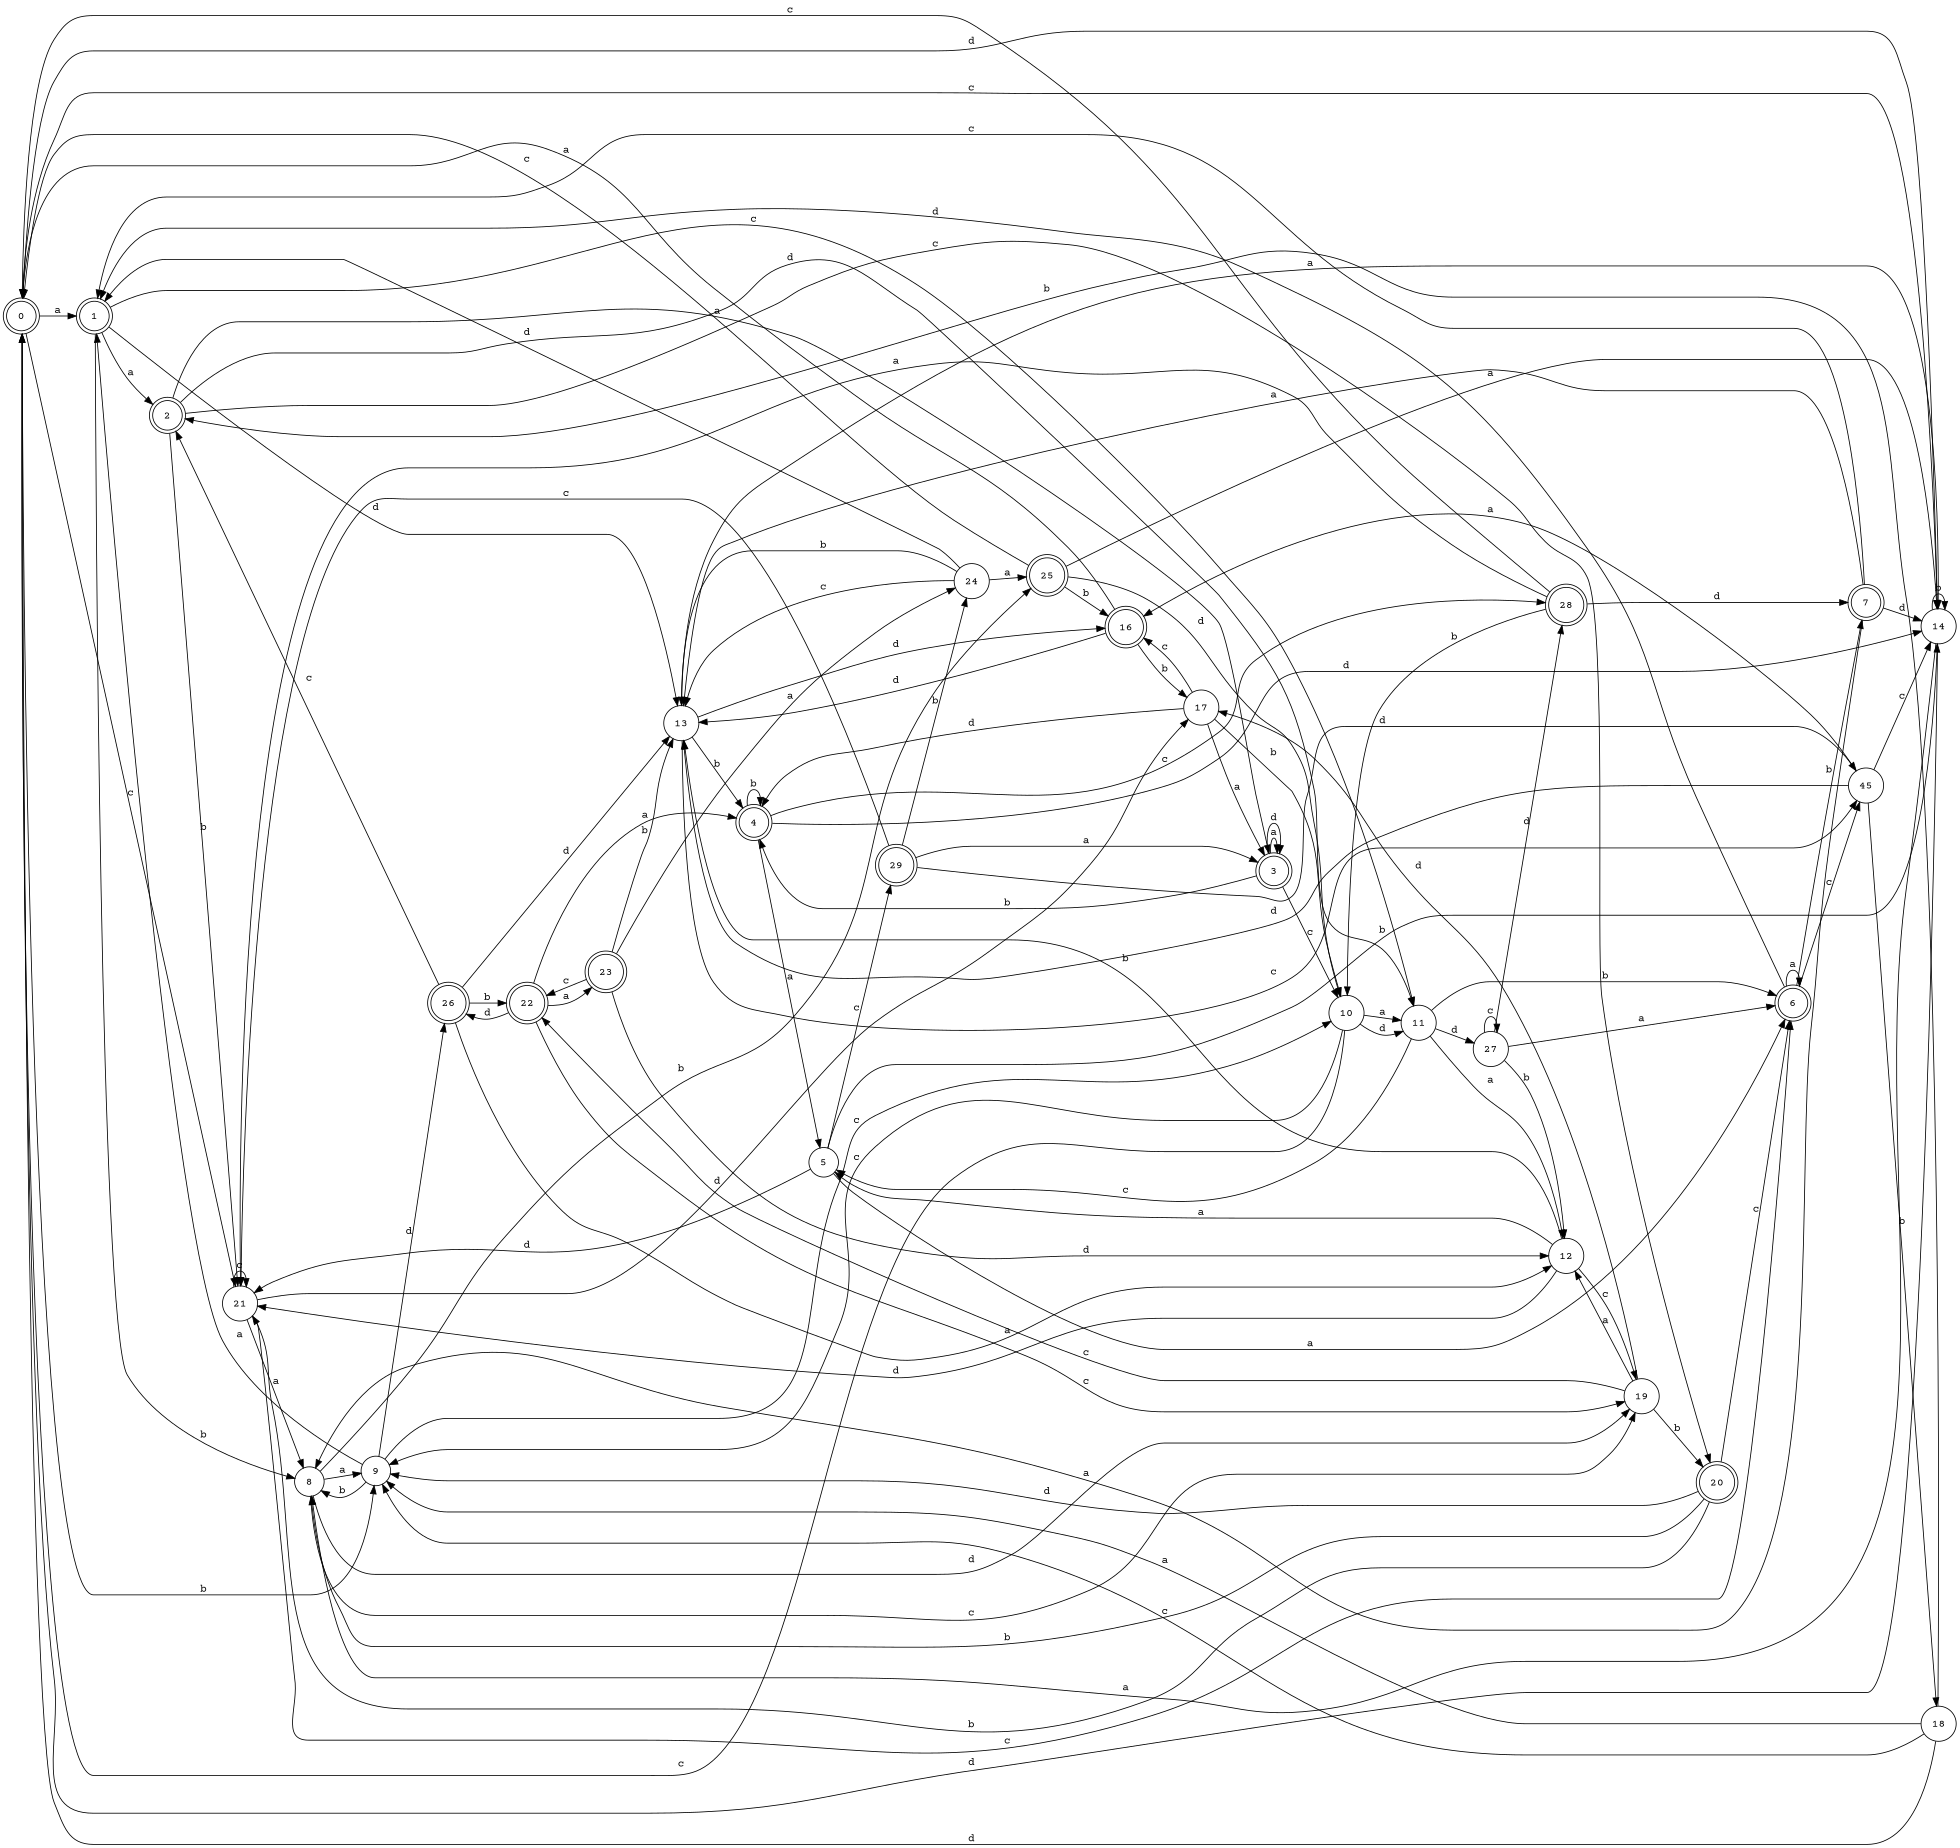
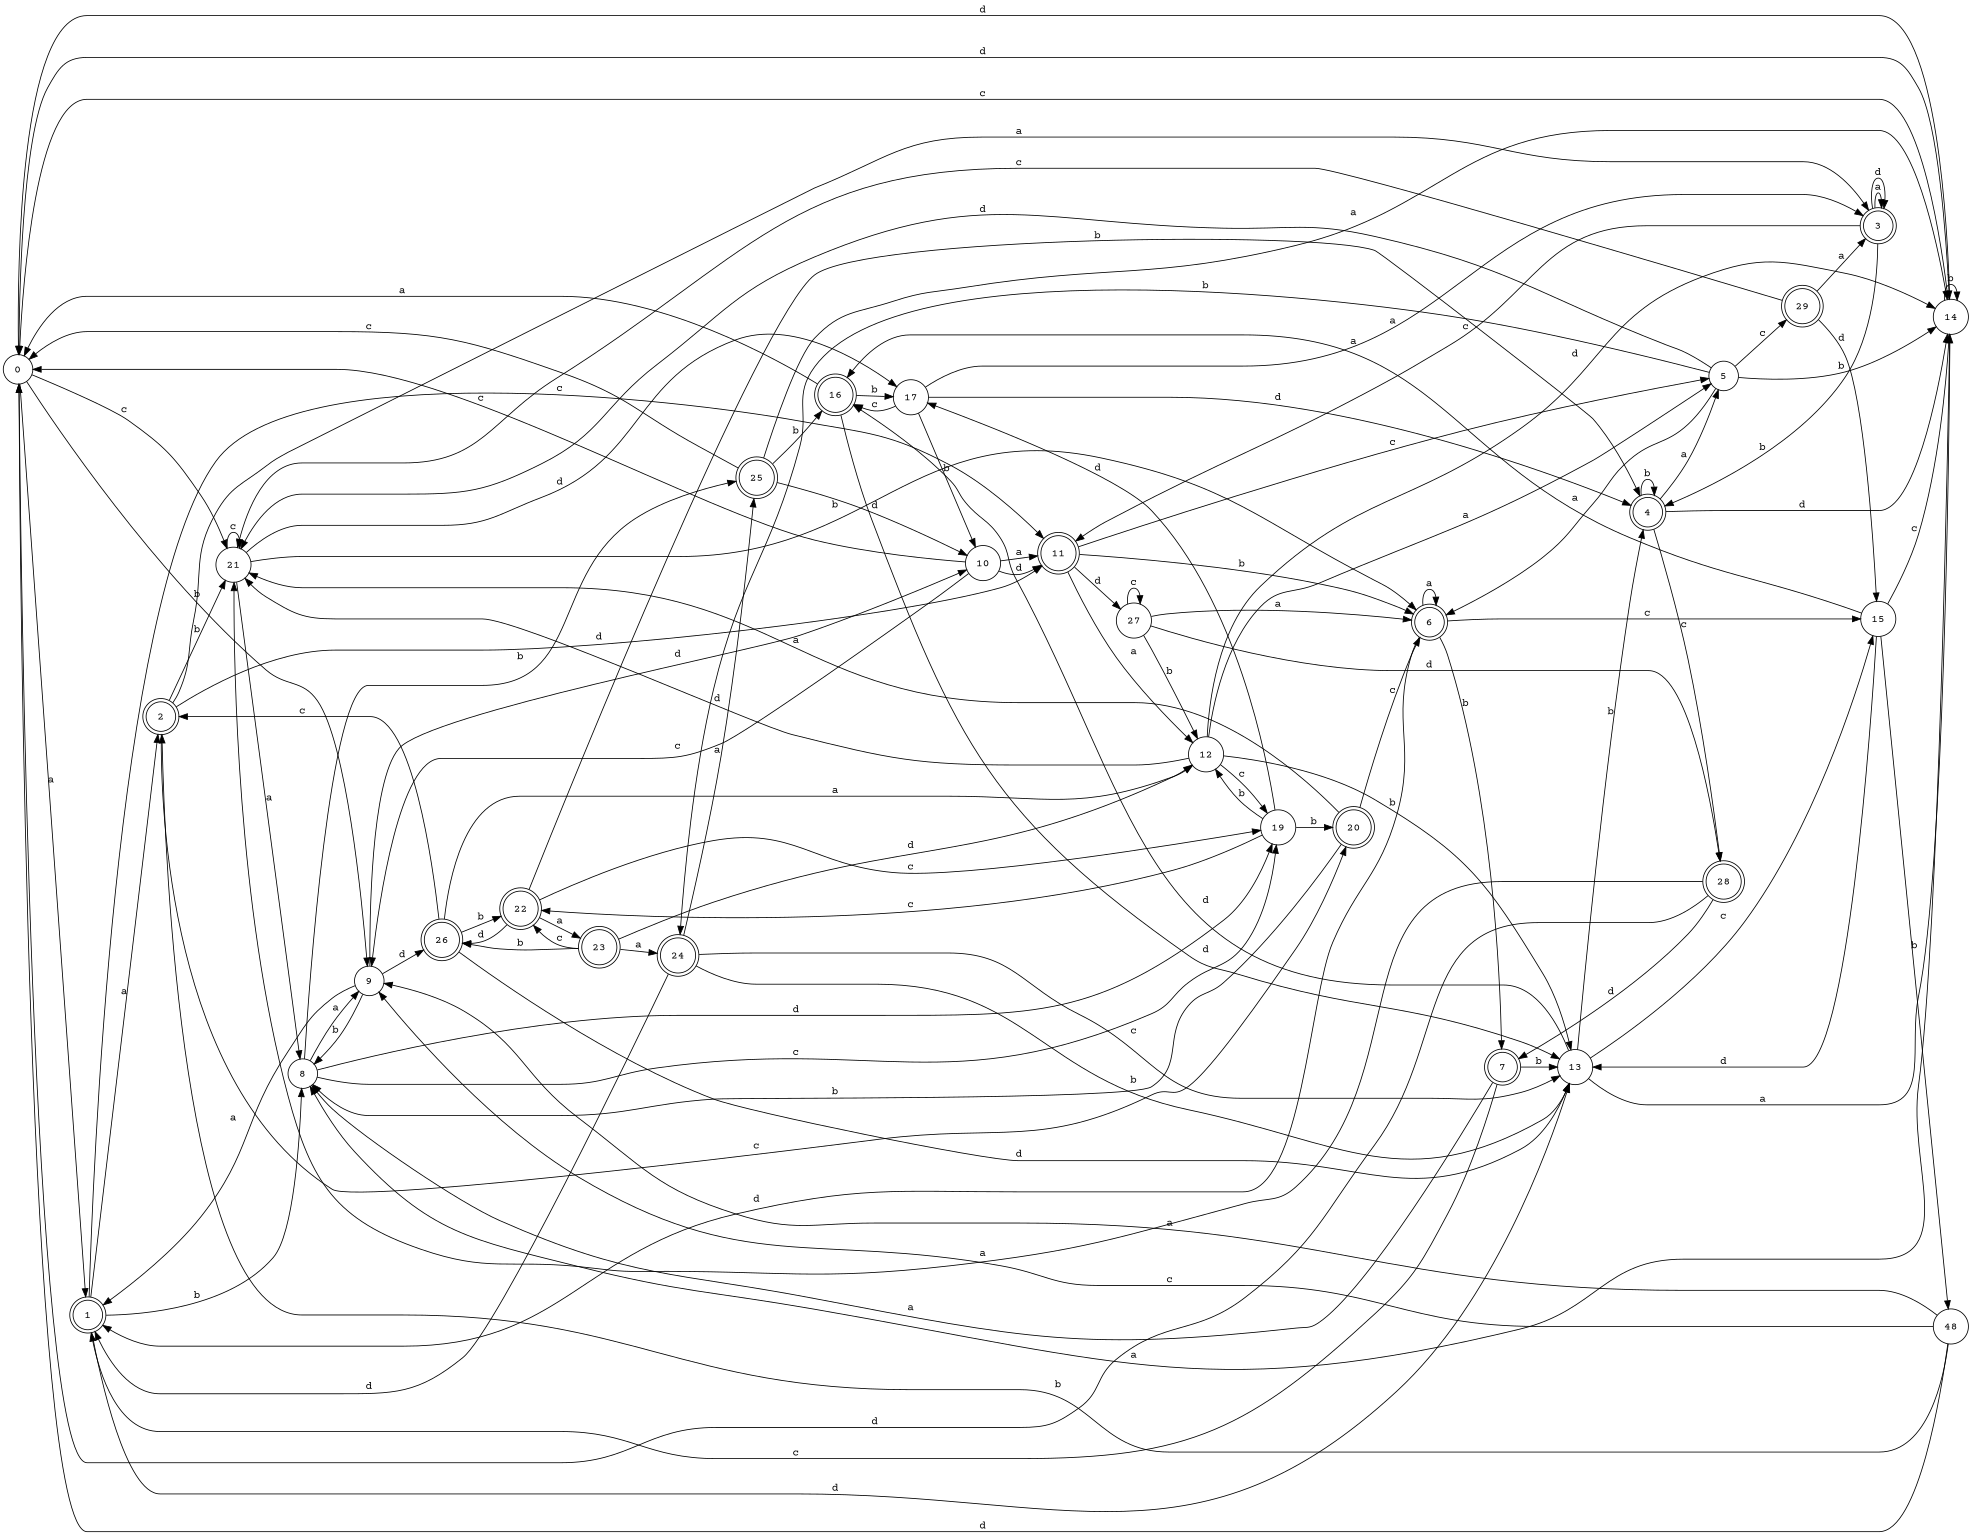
edge "28" -> "0": label "c" -> "d"
node "0": shape doublecircle -> circle
edge "7" -> "13": label "a" -> "b"
node "24": shape circle -> doublecircle
edge "7" -> "14": now "12" -> "14"
edge "29" -> "24": now "5" -> "24"
edge "28" -> "10": removed, label "b"
node "45": label "45" -> "15"
edge "22" -> "4": label "a" -> "b"
edge "23" -> "13": now "23" -> "26"
edge "3" -> "10": now "3" -> "11"
node "11": shape circle -> doublecircle
edge "9" -> "10": label "c" -> "d"
edge "19" -> "12": label "a" -> "b"
edge "20" -> "9": removed, label "d"
edge "20" -> "21": label "b" -> "a"
node "18": label "18" -> "48"
edge "21" -> "6": label "c" -> "b"
